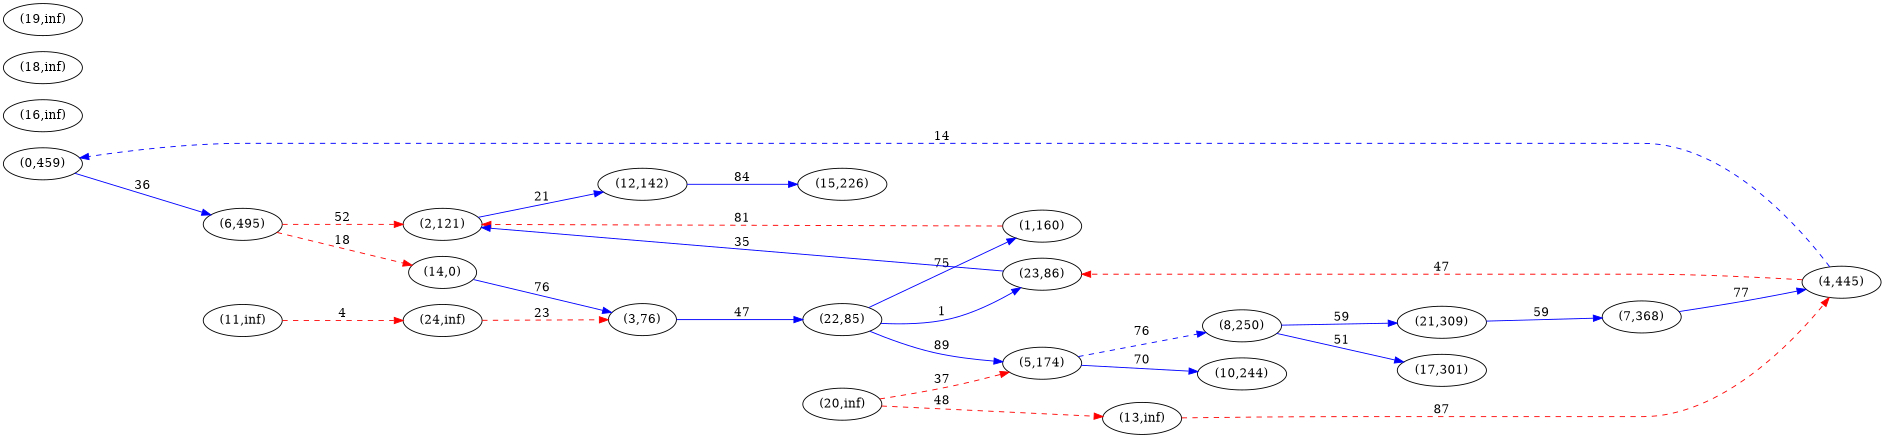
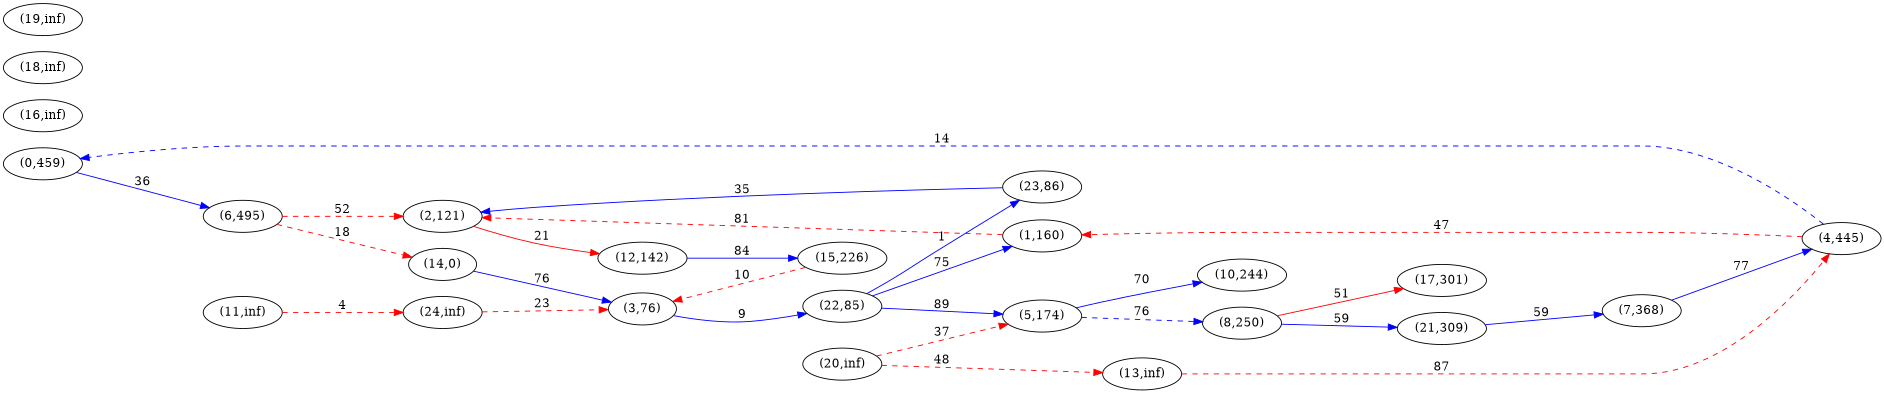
edge "(2,121)" -> "(12,142)": color blue -> red
edge "(4,445)" -> "(23,86)": now "(4,445)" -> "(1,160)"
edge "(15,226)" -> "(3,76)": added, label "10"
edge "(3,76)" -> "(22,85)": label "47" -> "9"
edge "(8,250)" -> "(17,301)": color blue -> red
